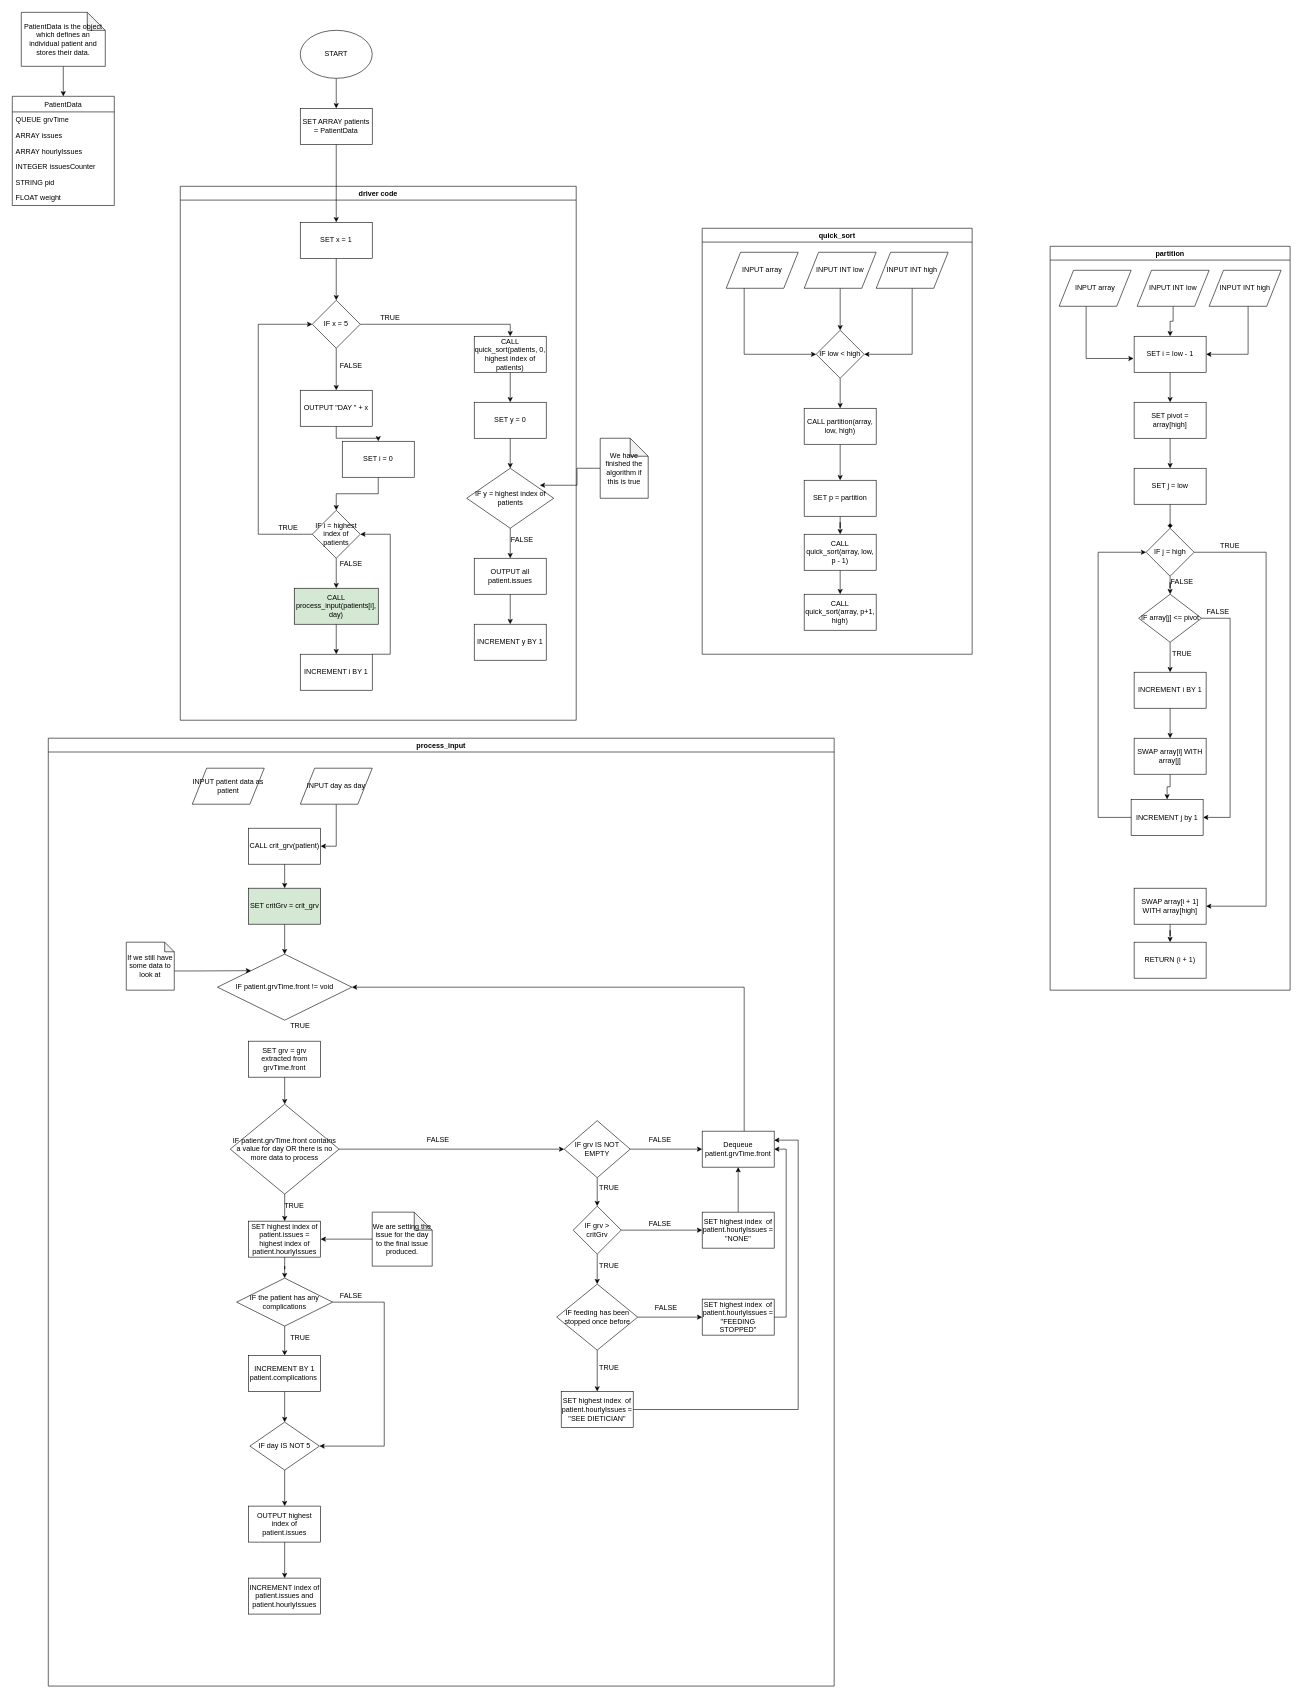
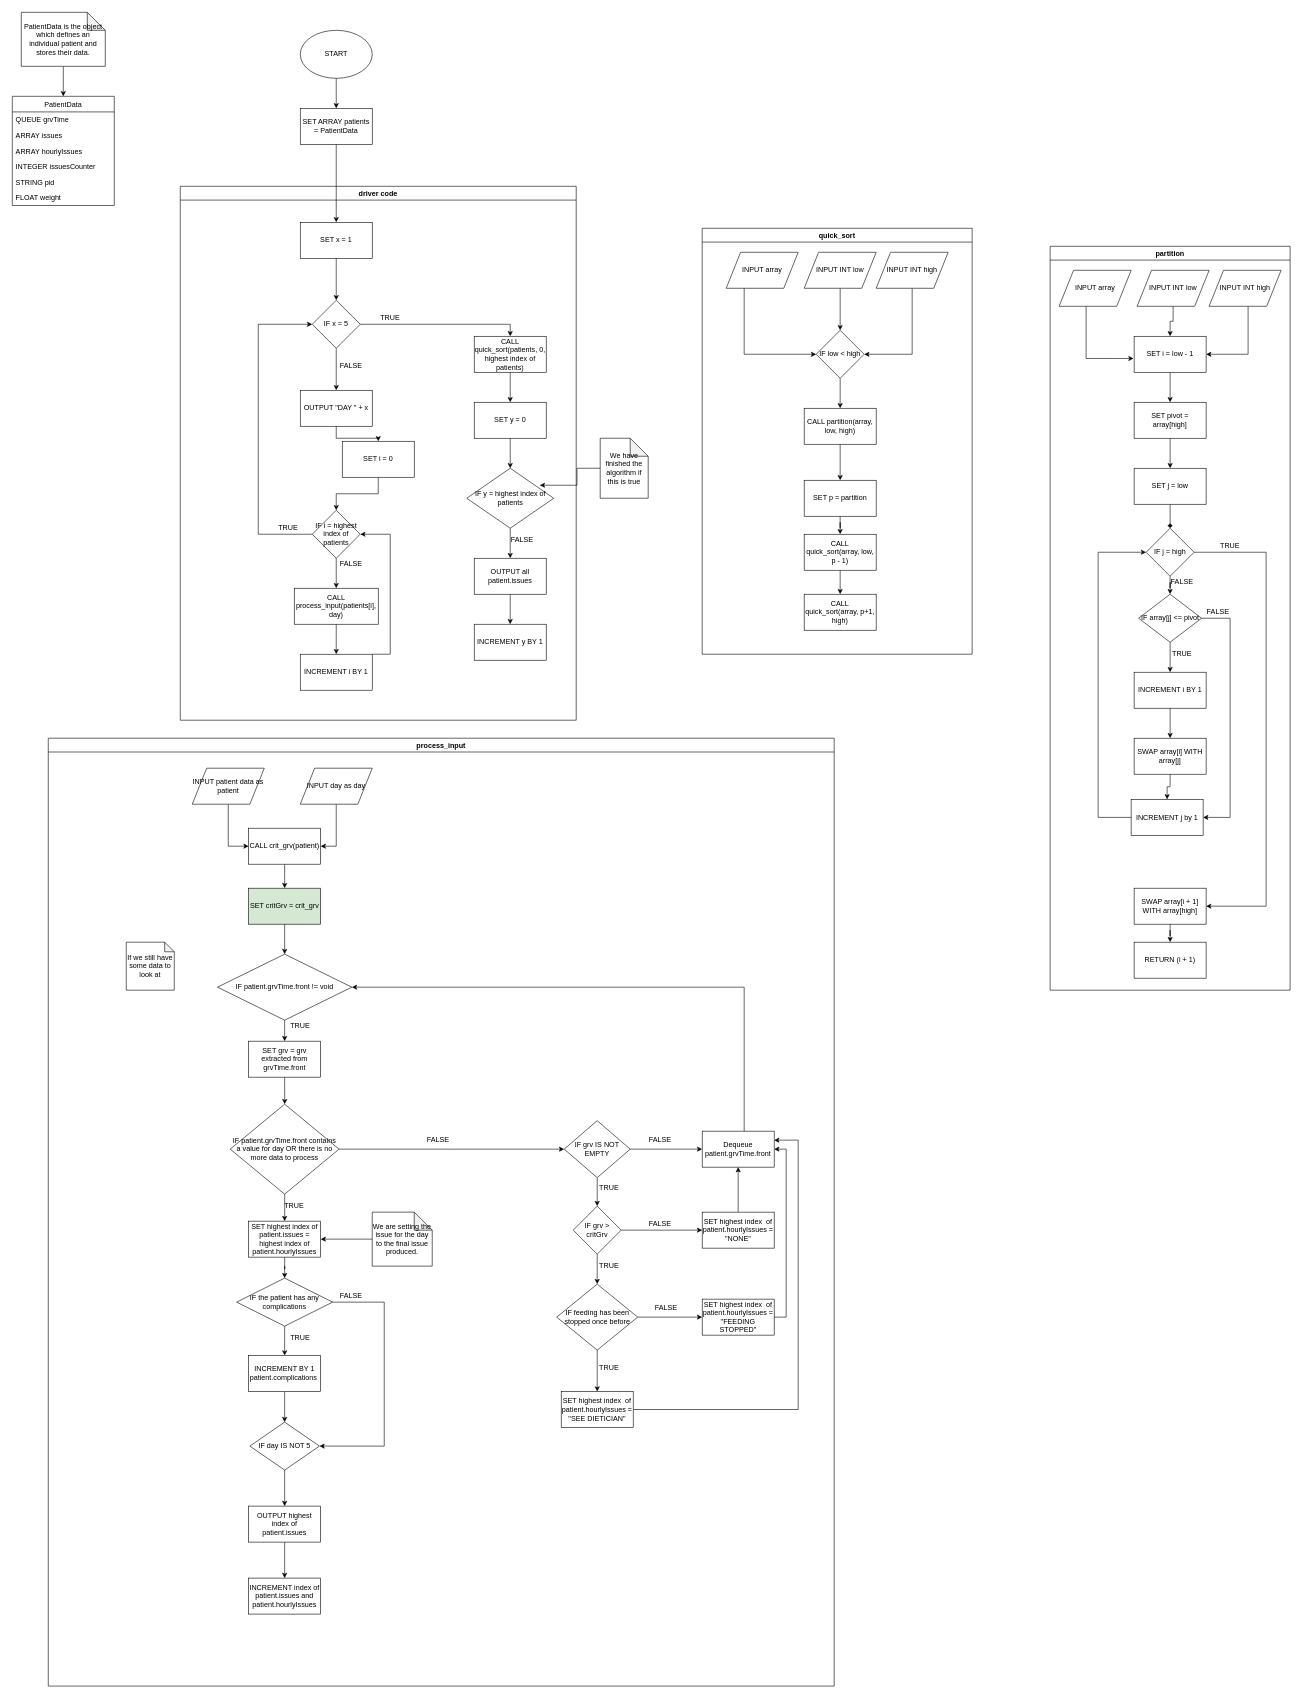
node "CALL process_input(patients[i], day)": fillcolor #d5e8d4 -> #ffffff
edge "INPUT patient data as patient" -> "CALL crit_grv(patient)": added
edge "If we still have some data to look at" -> "IF patient.grvTime.front != void": removed
edge "IF patient.grvTime.front != void" -> "SET grv = grv extracted from grvTime.front": added
